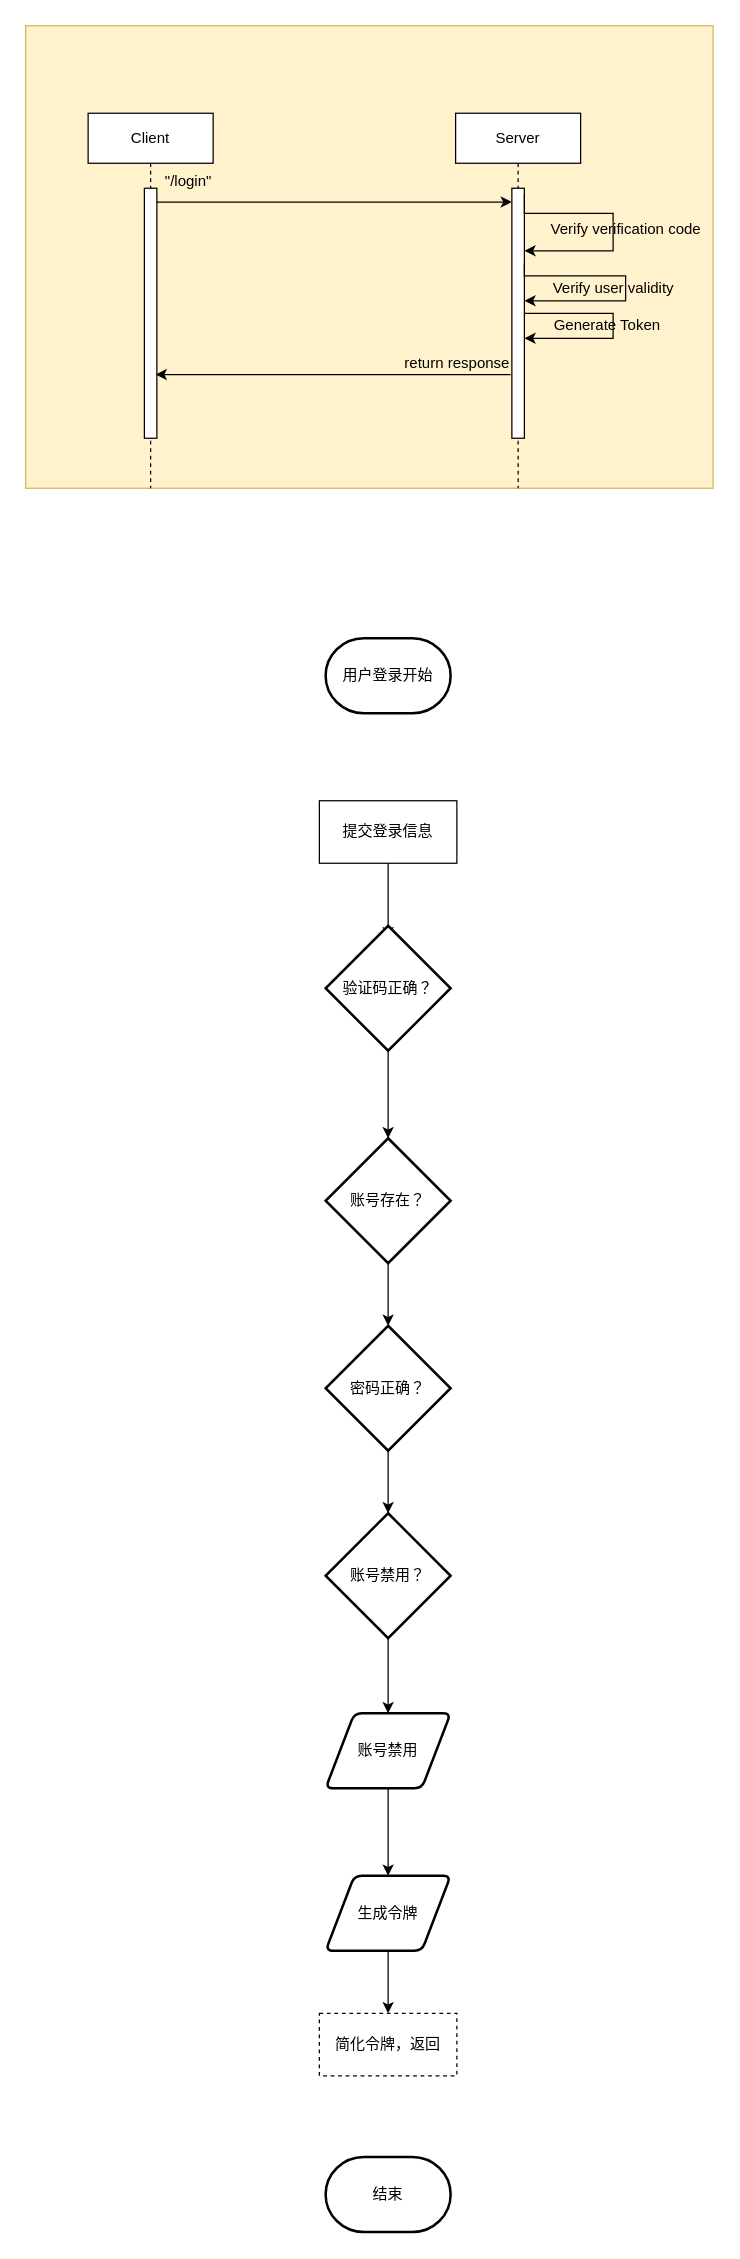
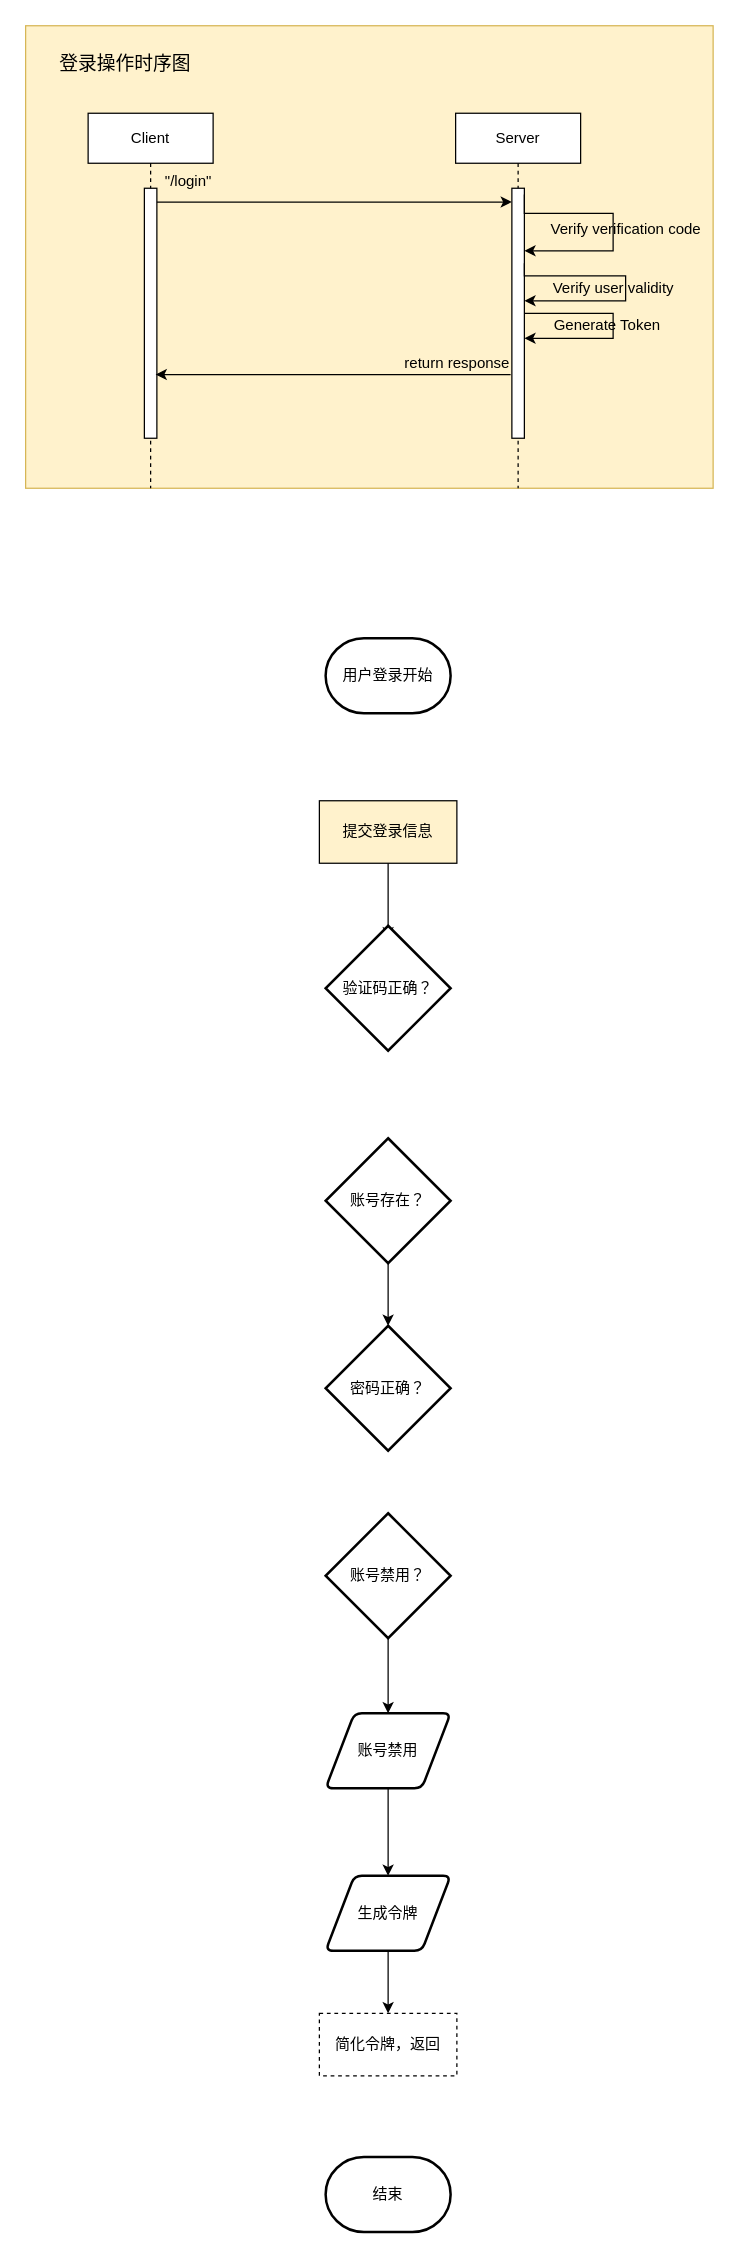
node "登录操作时序图": added
node "提交登录信息": fillcolor #ffffff -> #fff2cc
edge "验证码正确？" -> "账号存在？": removed
edge "密码正确？" -> "账号禁用？": removed
